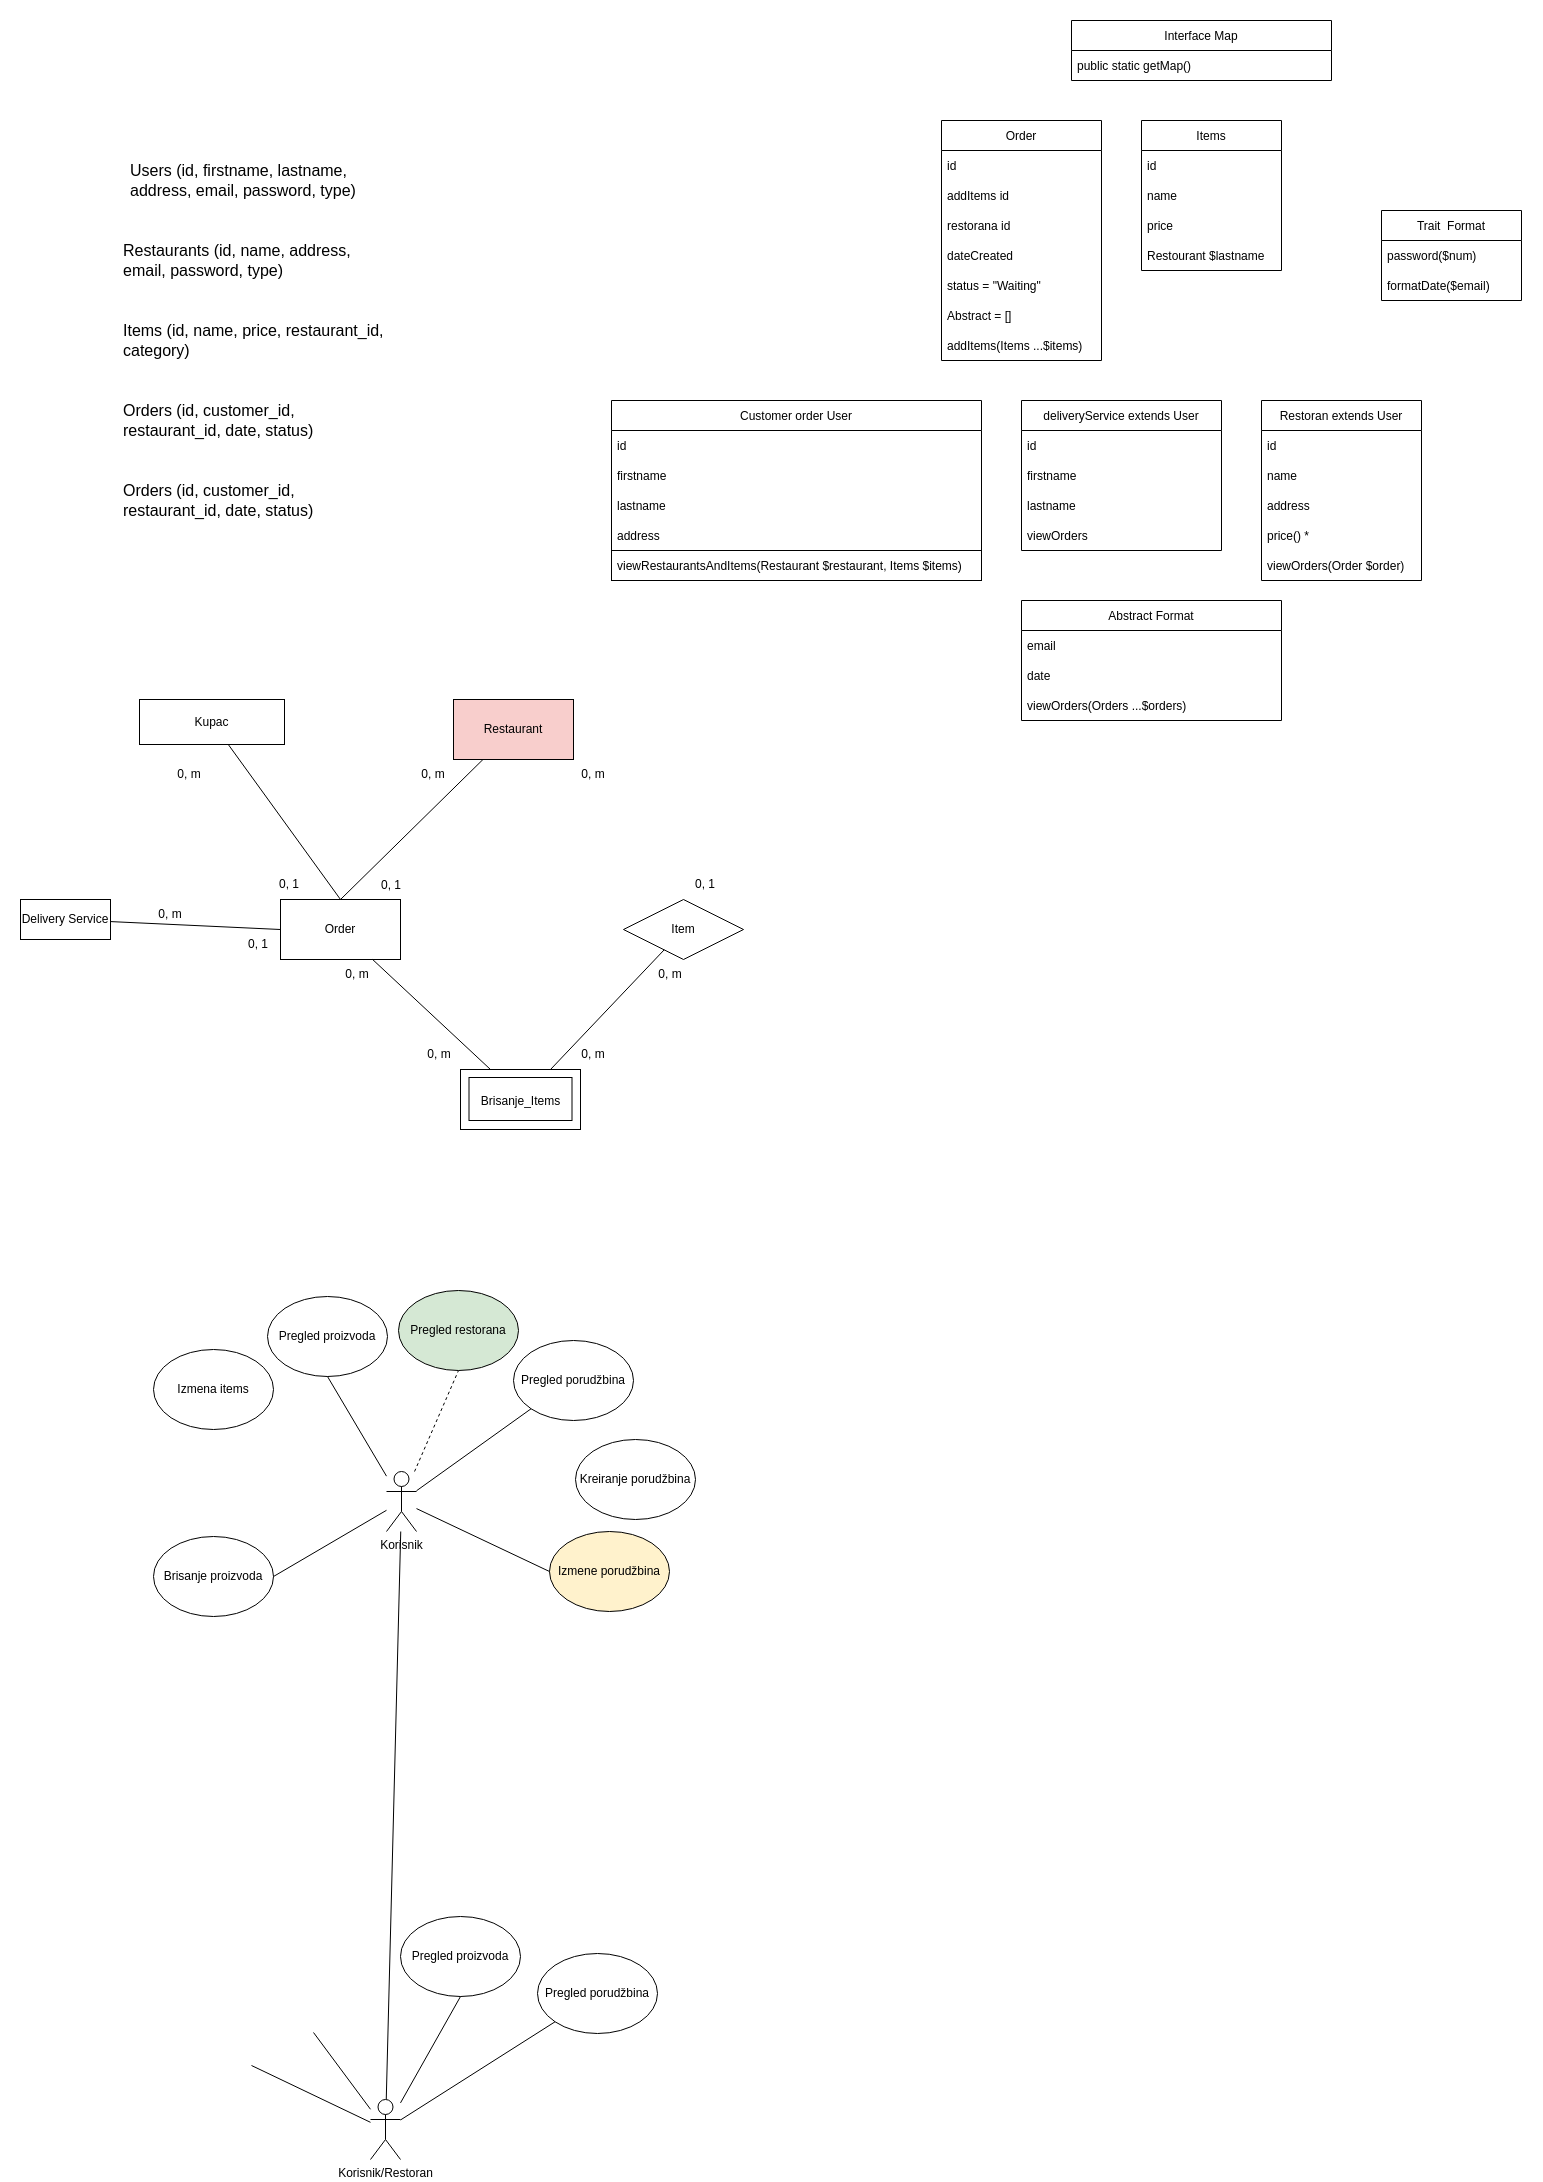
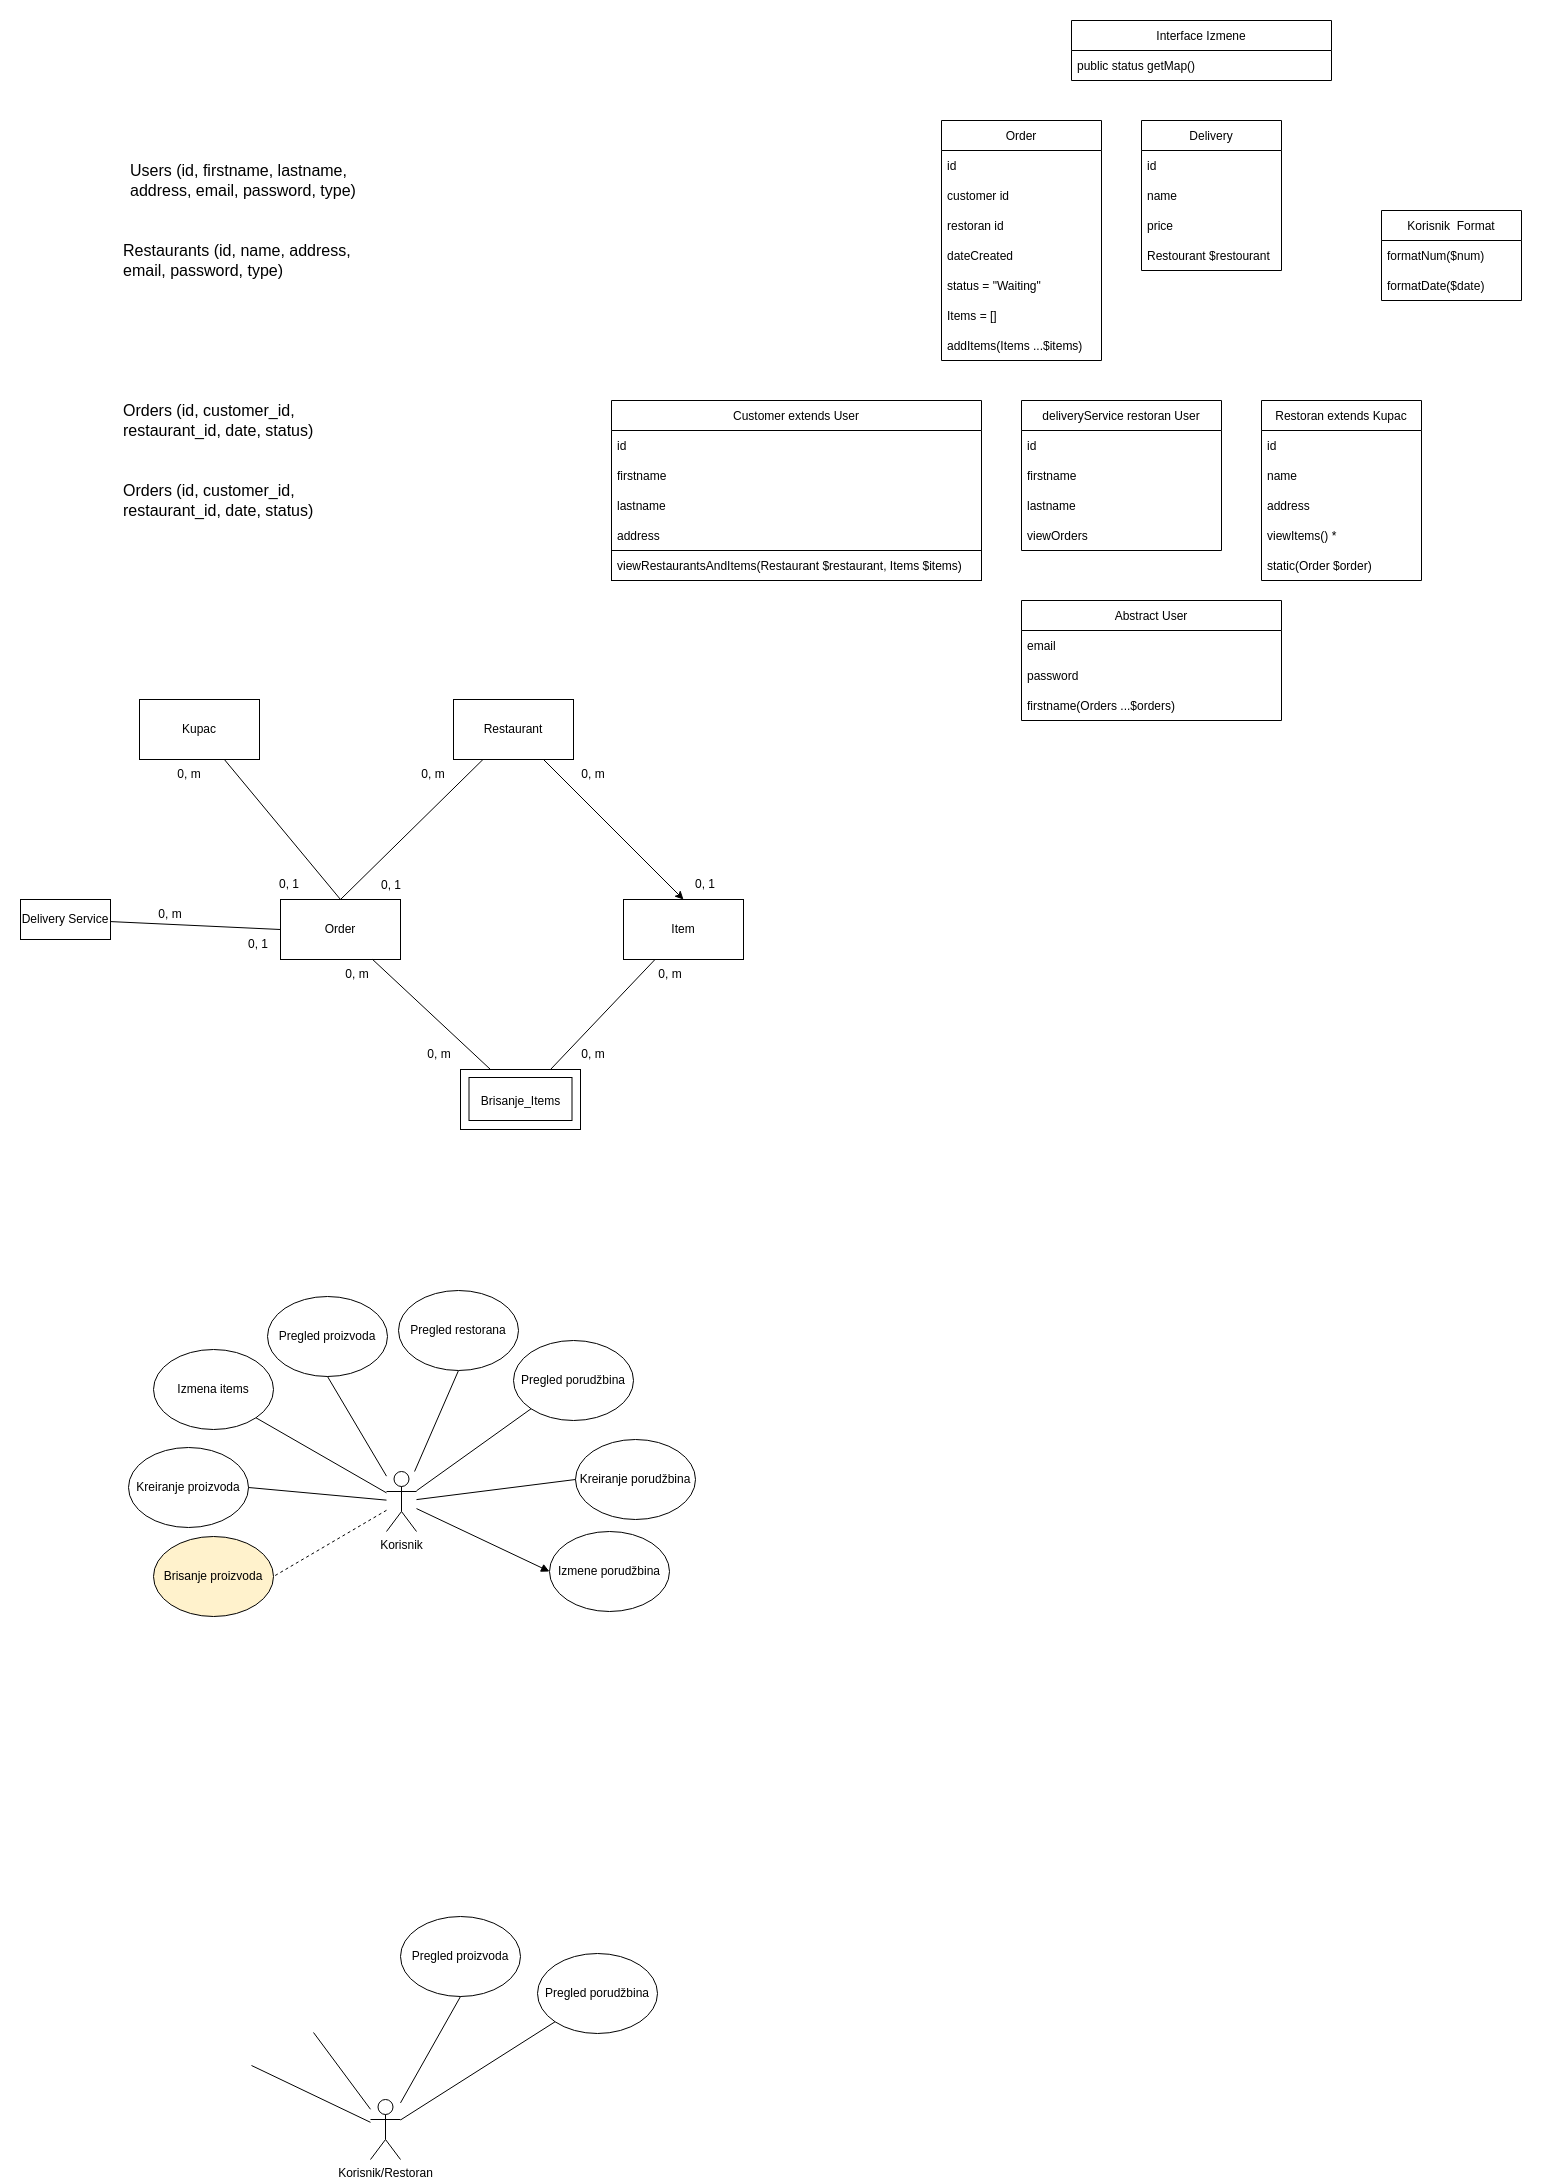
node "Interface Map": label "Interface Map" -> "Interface Izmene"
node "public static getMap()": label "public static getMap()" -> "public status getMap()"
node "Items": label "Items" -> "Delivery"
node "addItems id": label "addItems id" -> "customer id"
node "restorana id": label "restorana id" -> "restoran id"
node "Trait Format": label "Trait Format" -> "Korisnik Format"
node "Restourant $lastname": label "Restourant $lastname" -> "Restourant $restourant"
node "password($num)": label "password($num)" -> "formatNum($num)"
node "formatDate($email)": label "formatDate($email)" -> "formatDate($date)"
node "Abstract = []": label "Abstract = []" -> "Items = []"
node "Items (id, name, price, restaurant_id, category)": removed
node "Customer order User": label "Customer order User" -> "Customer extends User"
node "deliveryService extends User": label "deliveryService extends User" -> "deliveryService restoran User"
node "Restoran extends User": label "Restoran extends User" -> "Restoran extends Kupac"
node "price() *": label "price() *" -> "viewItems() *"
node "viewOrders(Order $order)": label "viewOrders(Order $order)" -> "static(Order $order)"
node "Abstract Format": label "Abstract Format" -> "Abstract User"
node "date": label "date" -> "password"
node "viewOrders(Orders ...$orders)": label "viewOrders(Orders ...$orders)" -> "firstname(Orders ...$orders)"
node "Kupac": size 145x45 -> 120x60
node "Restaurant": fillcolor #f8cecc -> #ffffff
edge "Restaurant" -> "Item": added
node "Item": shape diamond -> rectangle
node "Pregled restorana": fillcolor #d5e8d4 -> #ffffff
edge "Pregled restorana" -- "Korisnik": style dashed -> solid
edge "Izmena items" -- "Korisnik": added
node "Kreiranje proizvoda": added
edge "Kreiranje proizvoda" -- "Korisnik": added
edge "Korisnik" -- "Brisanje proizvoda": style solid -> dashed
edge "Korisnik" -- "Izmene porudžbina": arrowhead none -> block
node "Izmene porudžbina": fillcolor #fff2cc -> #ffffff
node "Brisanje proizvoda": fillcolor #ffffff -> #fff2cc
edge "Korisnik" -- "Korisnik/Restoran": now "Korisnik" -- "Kreiranje porudžbina"
